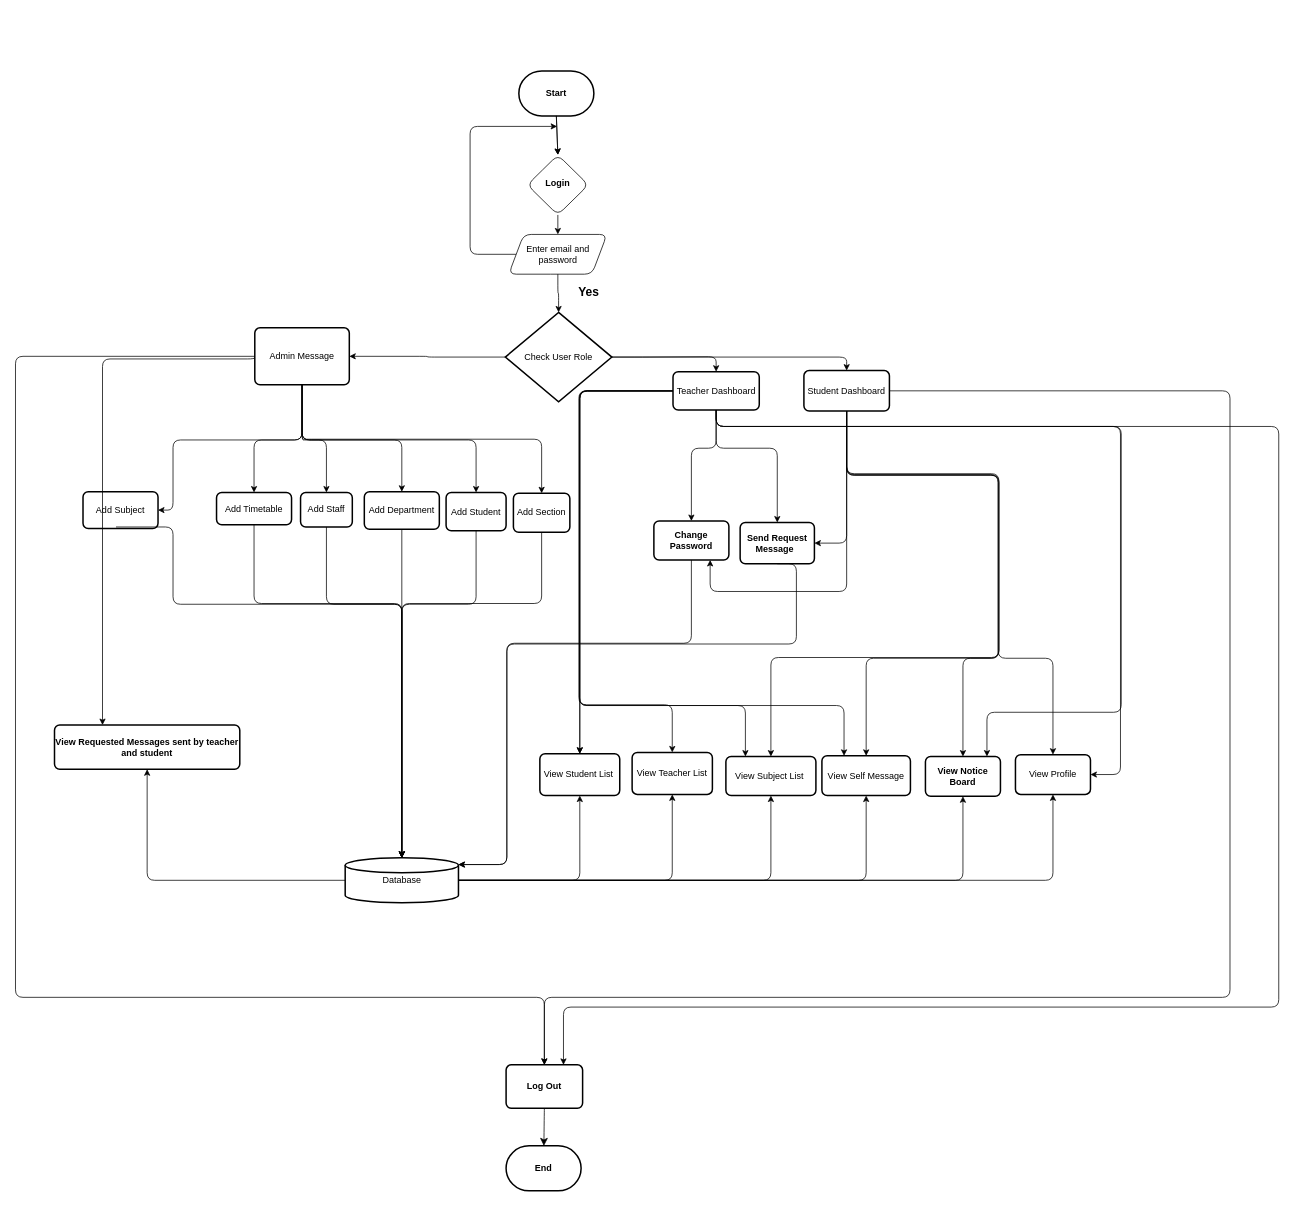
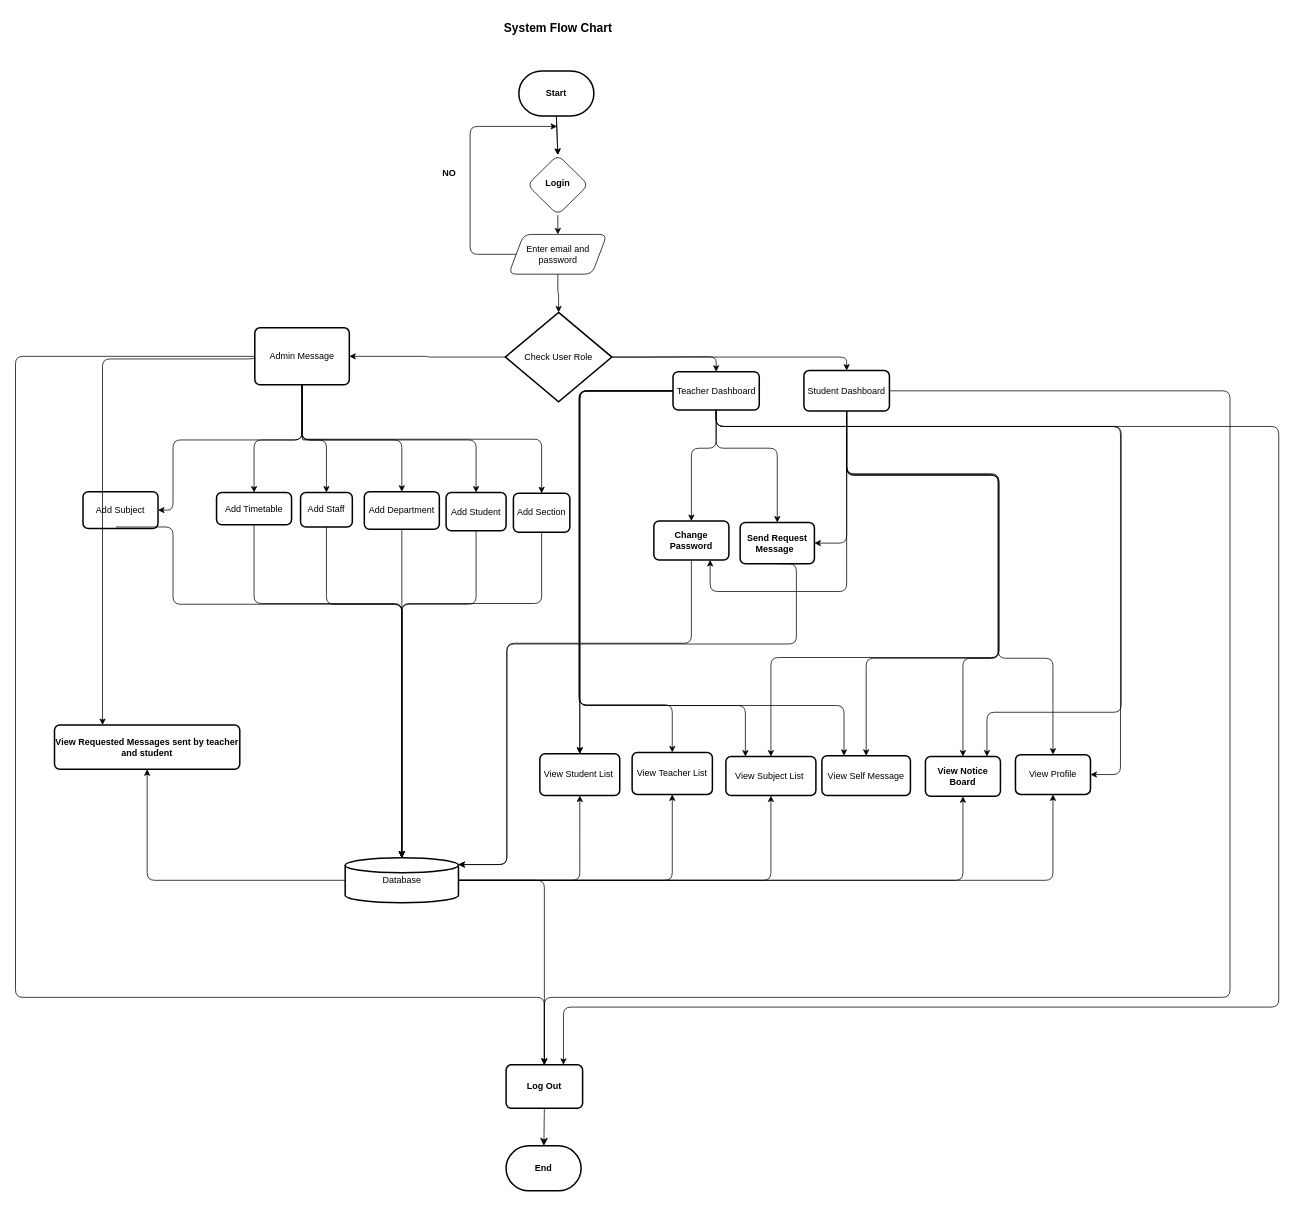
node "System Flow Chart": added
node "NO": added
node "Yes": removed
edge "Database" -> "View Self Message": now "Database" -> "Log Out"
